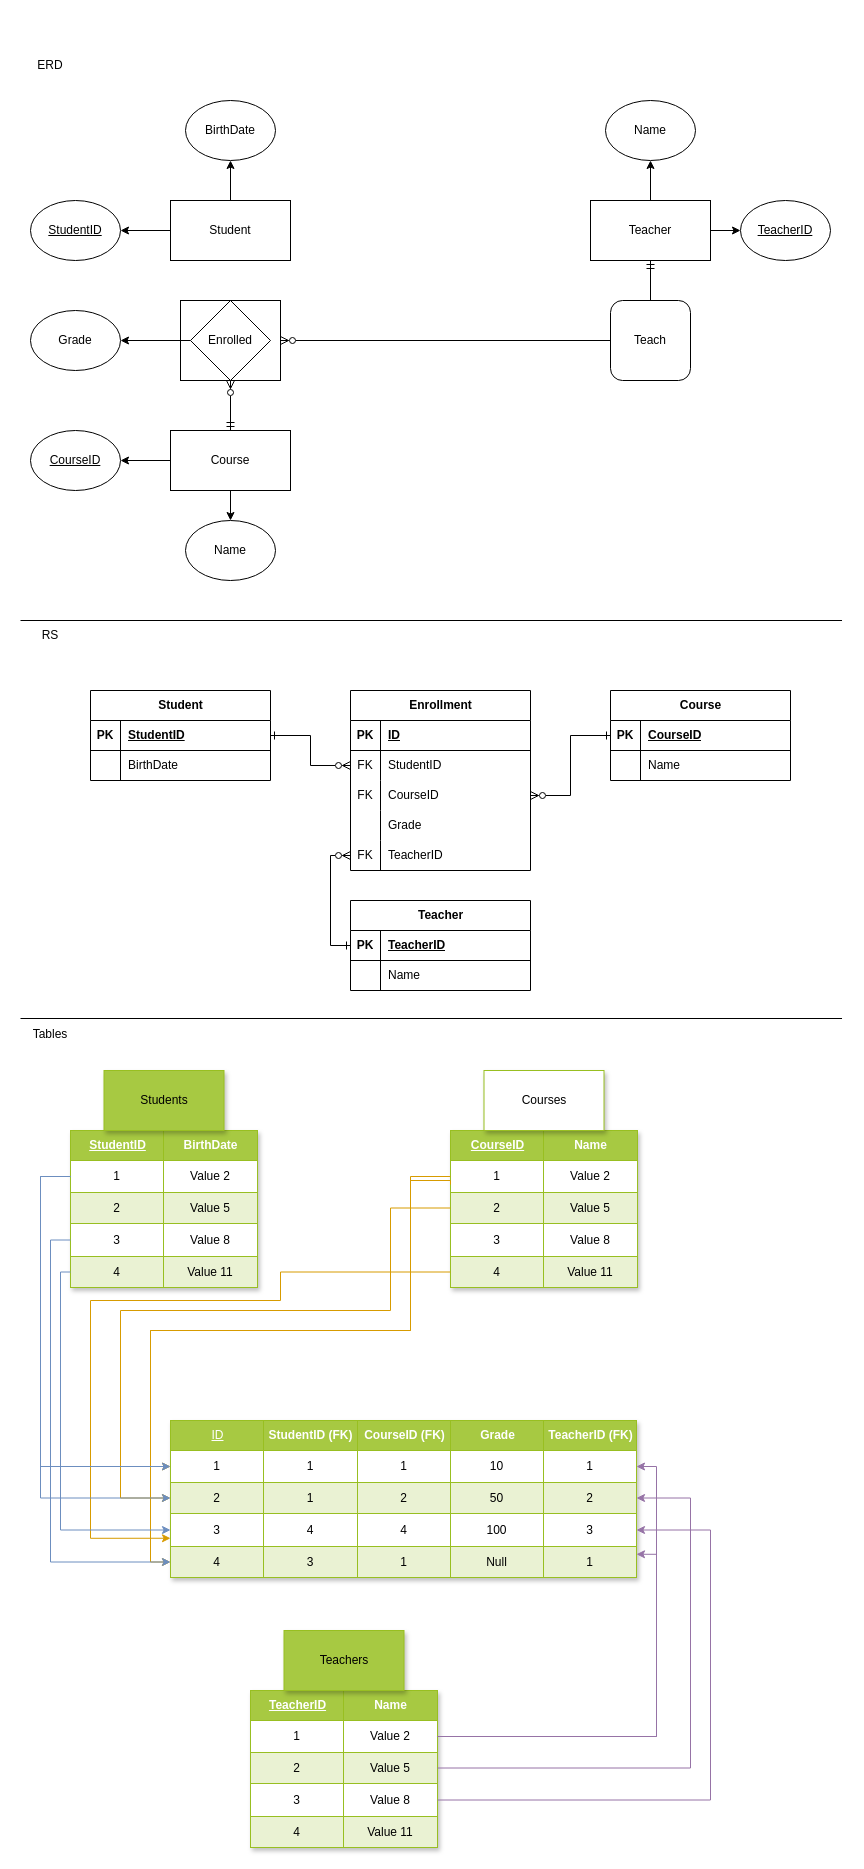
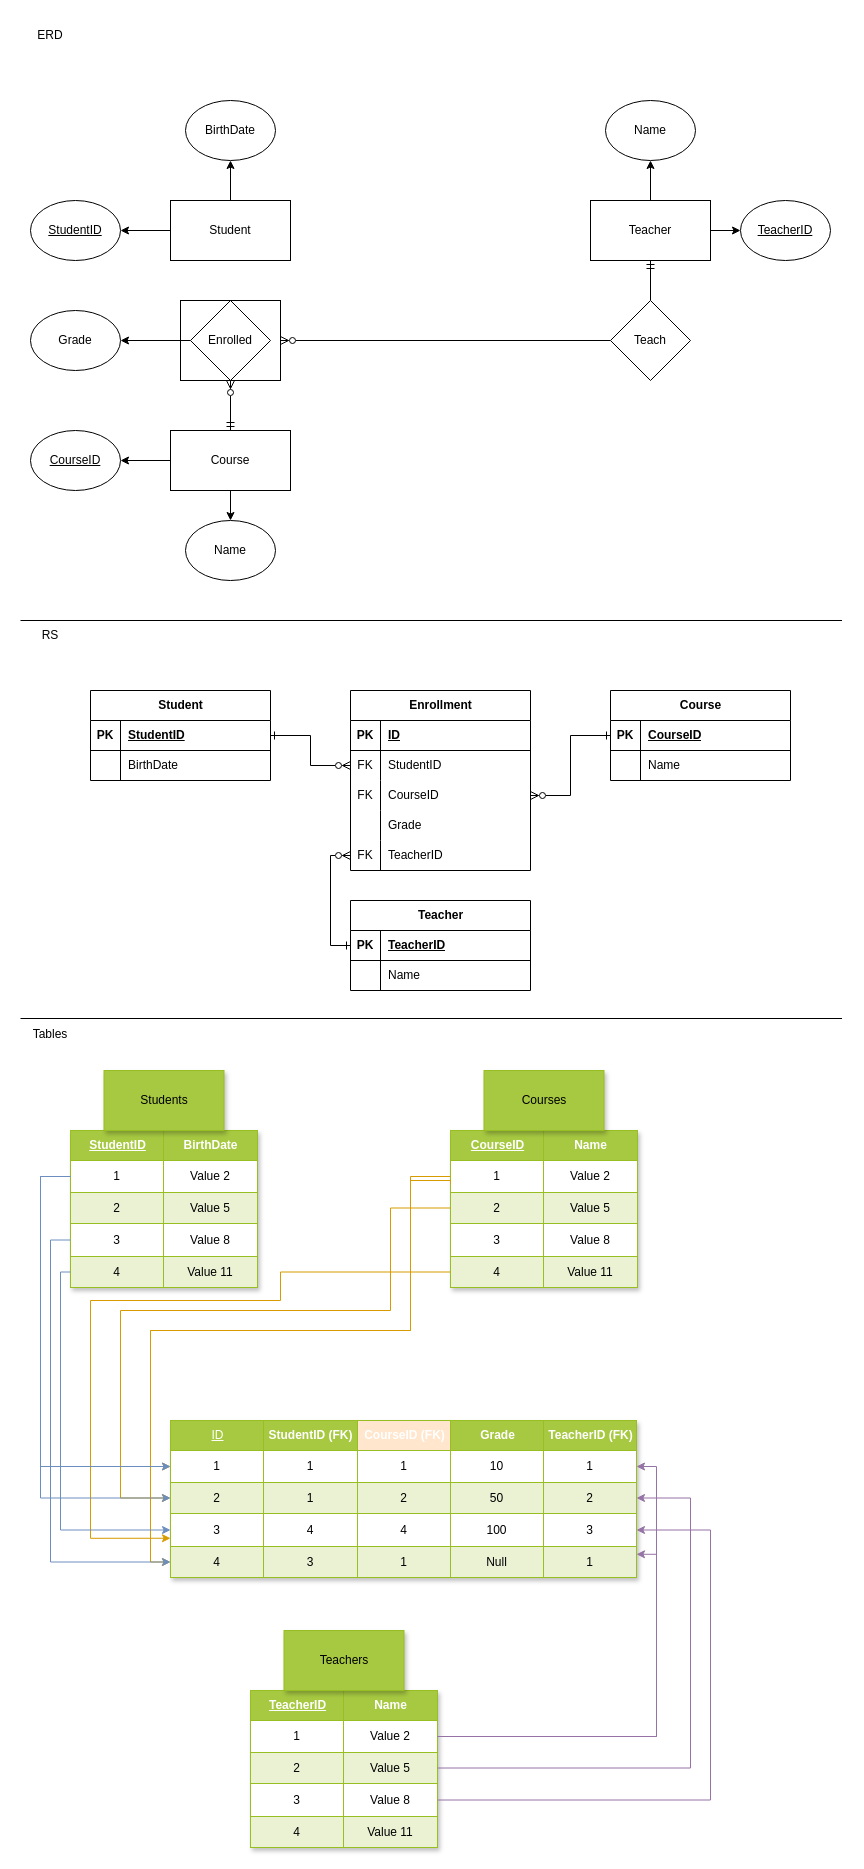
node "ERD": moved (51, 66) -> (51, 36)
node "Teach": shape rounded rectangle -> diamond
node "Courses": fillcolor #ffffff -> #a7c942
node "CourseID (FK)": fillcolor #a7c942 -> #ffe6cc
